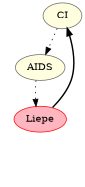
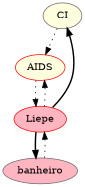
node "AIDS": color gray40 -> red
edge "Liepe" -> "AIDS": added
node "banheiro": added
